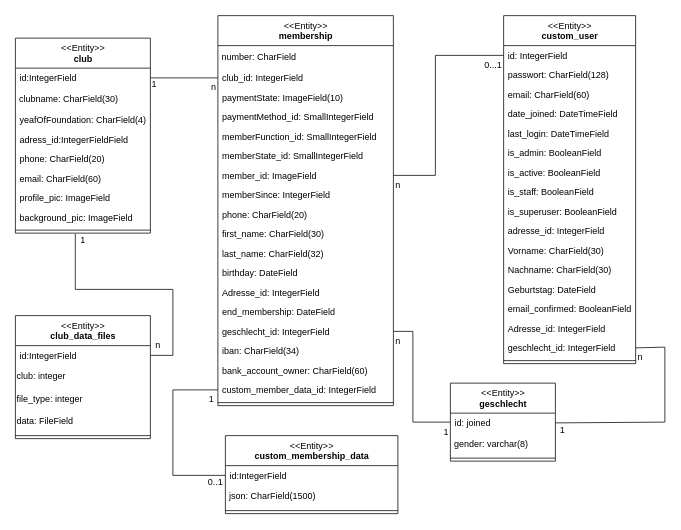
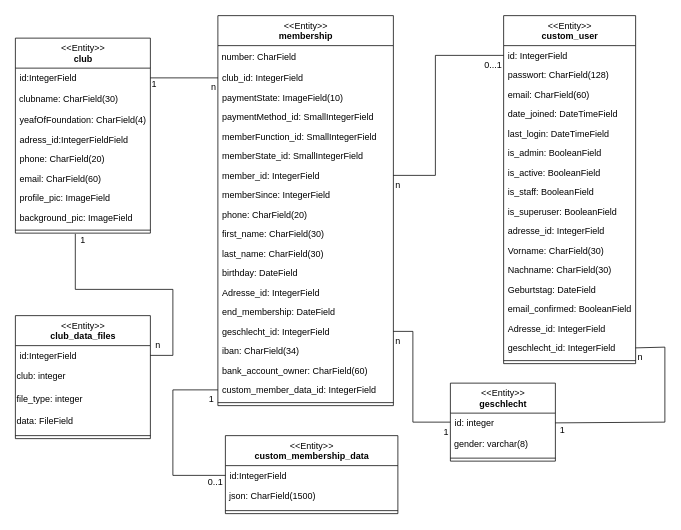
node "member_id: ImageField": label "member_id: ImageField" -> "member_id: IntegerField"
node "last_name: CharField(32)": label "last_name: CharField(32)" -> "last_name: CharField(30)"
node "id: joined": label "id: joined" -> "id: integer"
